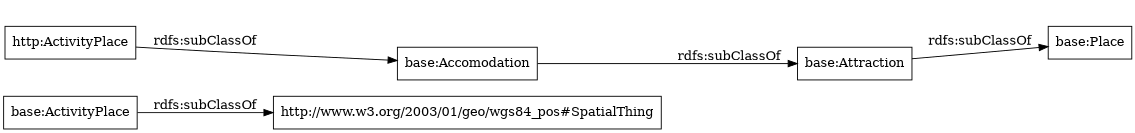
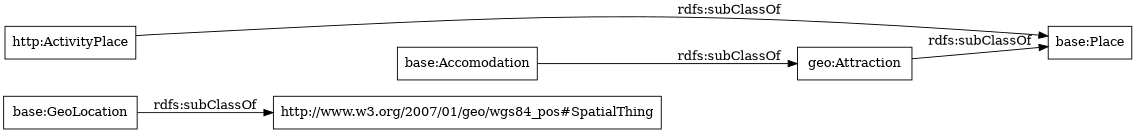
edge "http:ActivityPlace" -> "base:Accomodation": now "http:ActivityPlace" -> "base:Place"
node "base:Attraction": label "base:Attraction" -> "geo:Attraction"
node "base:ActivityPlace": label "base:ActivityPlace" -> "base:GeoLocation"
node "http://www.w3.org/2003/01/geo/wgs84_pos#SpatialThing": label "http://www.w3.org/2003/01/geo/wgs84_pos#SpatialThing" -> "http://www.w3.org/2007/01/geo/wgs84_pos#SpatialThing"
